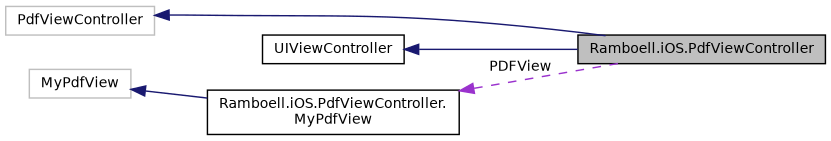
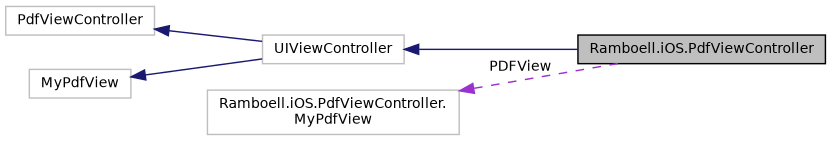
edge "Ramboell.iOS.PdfViewController" -> "PdfViewController": now "UIViewController" -> "PdfViewController"
node "UIViewController": color black -> grey75
edge "Ramboell.iOS.PdfViewController. MyPdfView" -> "MyPdfView": now "UIViewController" -> "MyPdfView"
node "Ramboell.iOS.PdfViewController. MyPdfView": color black -> grey75
